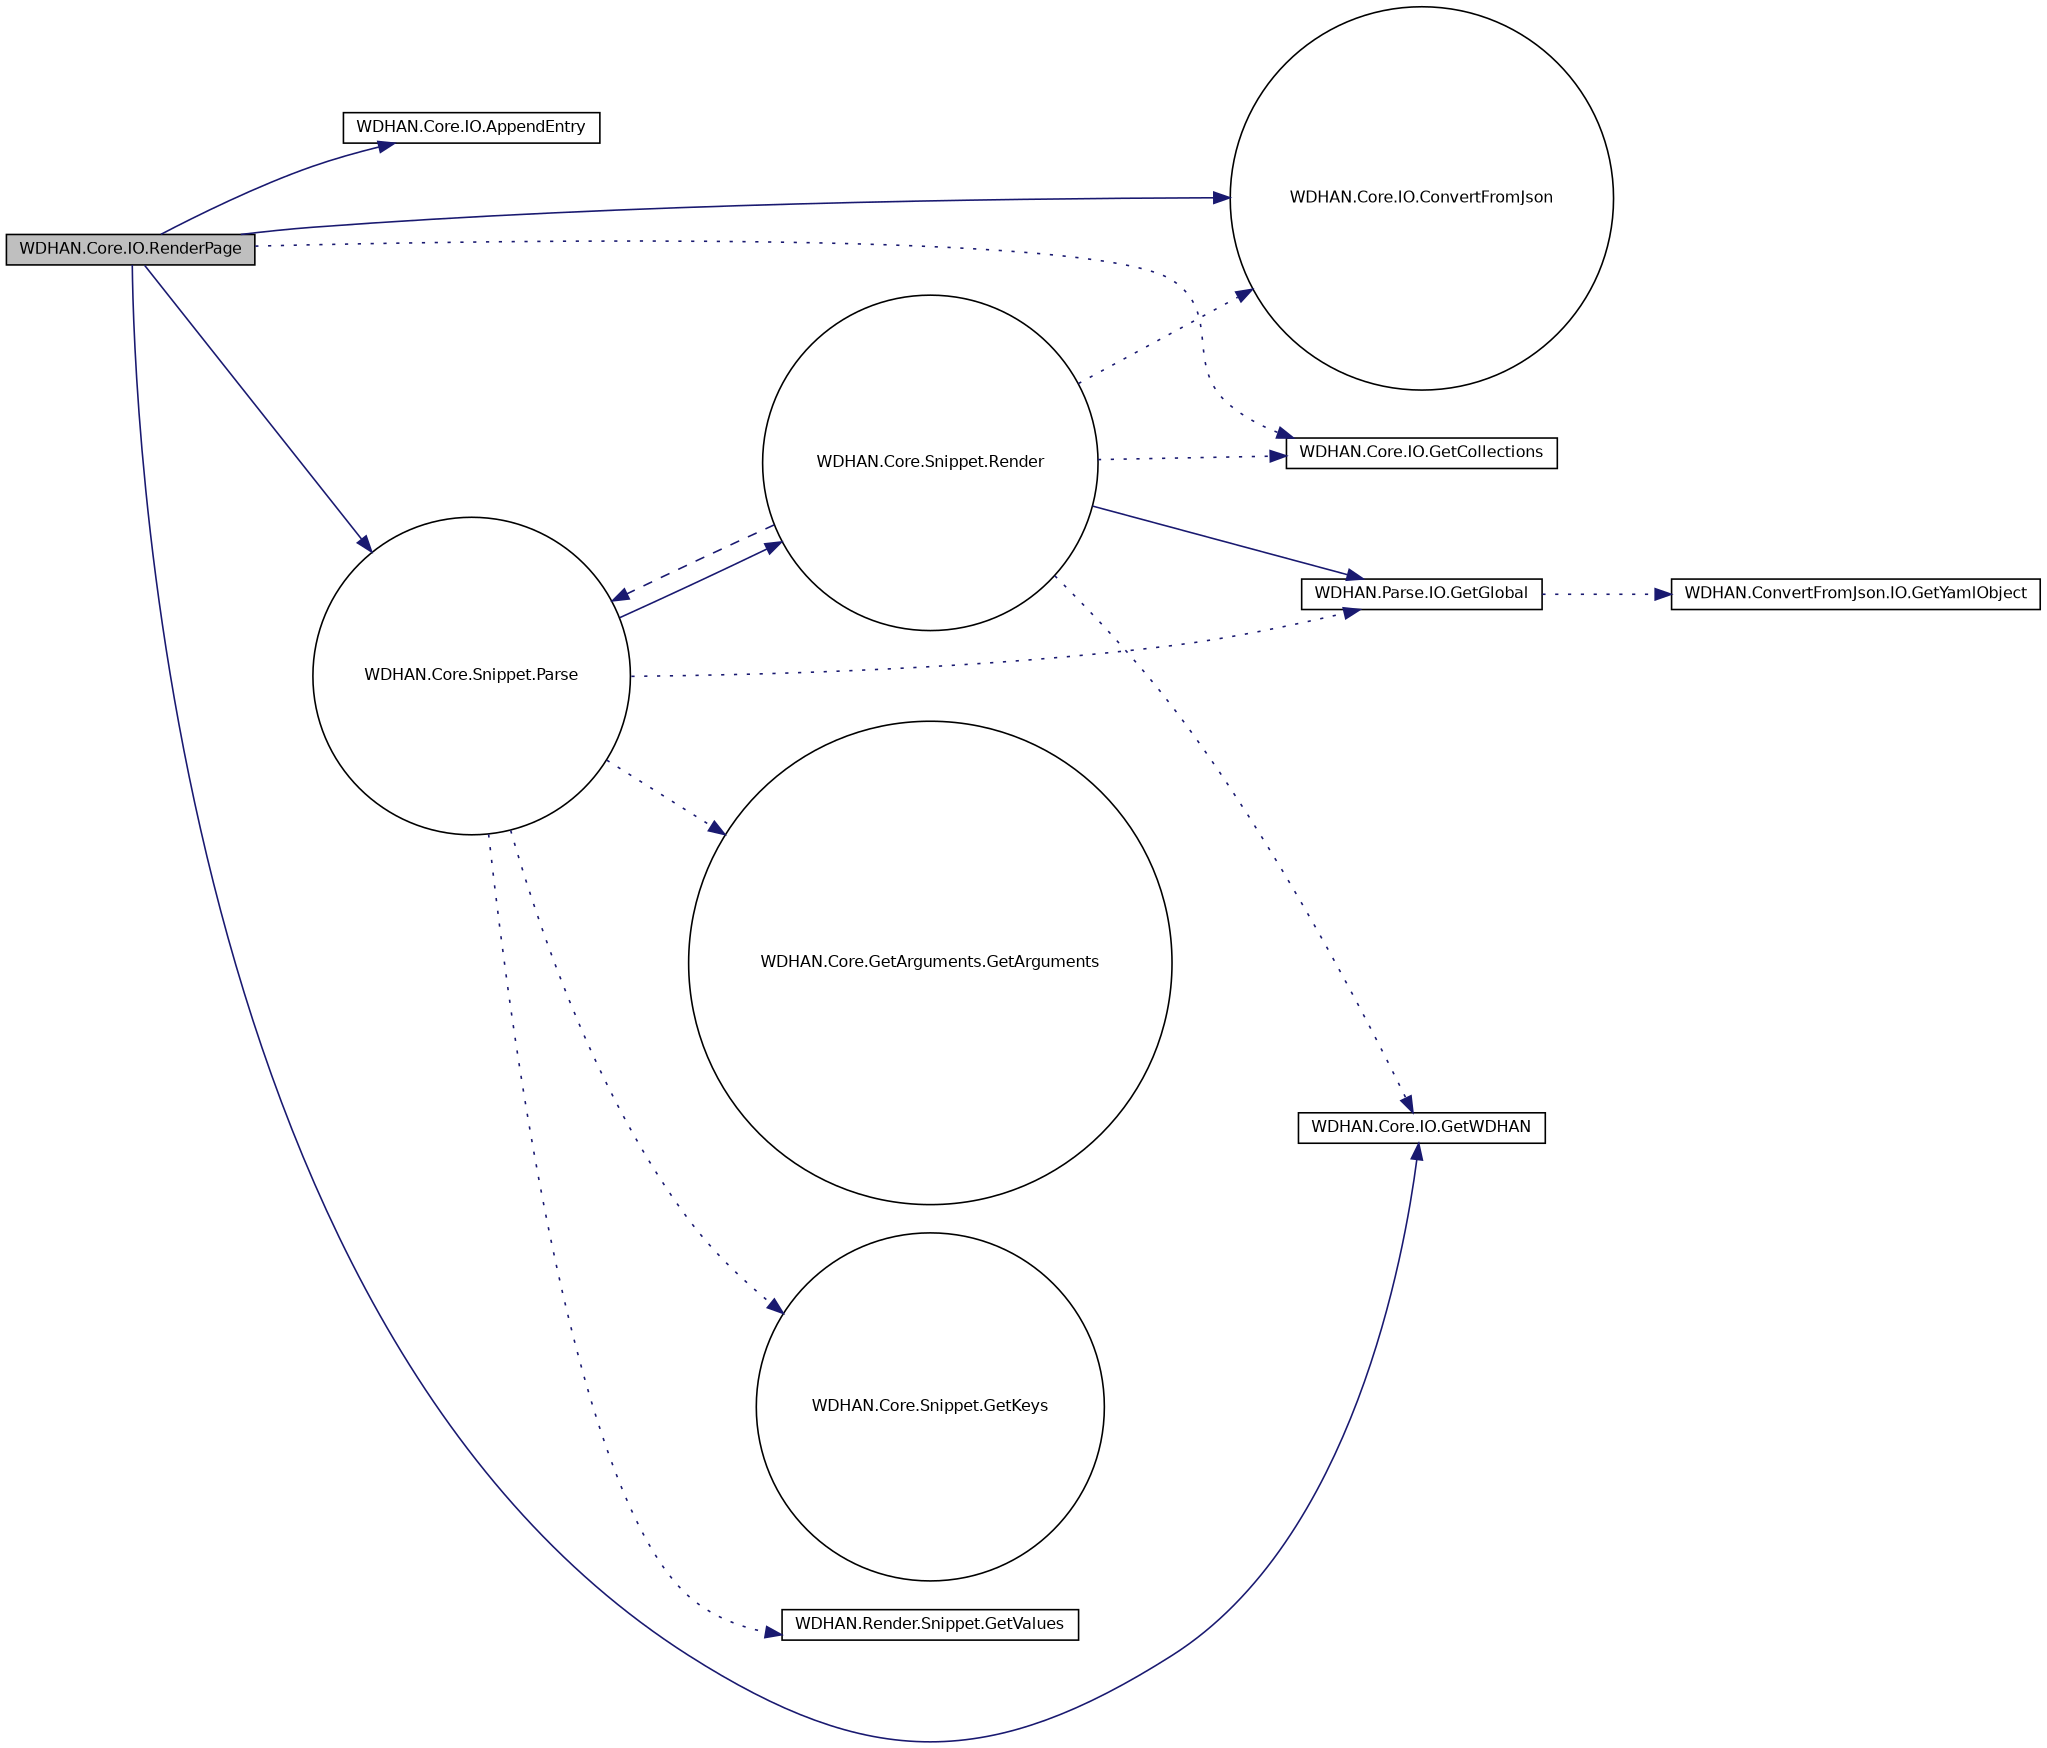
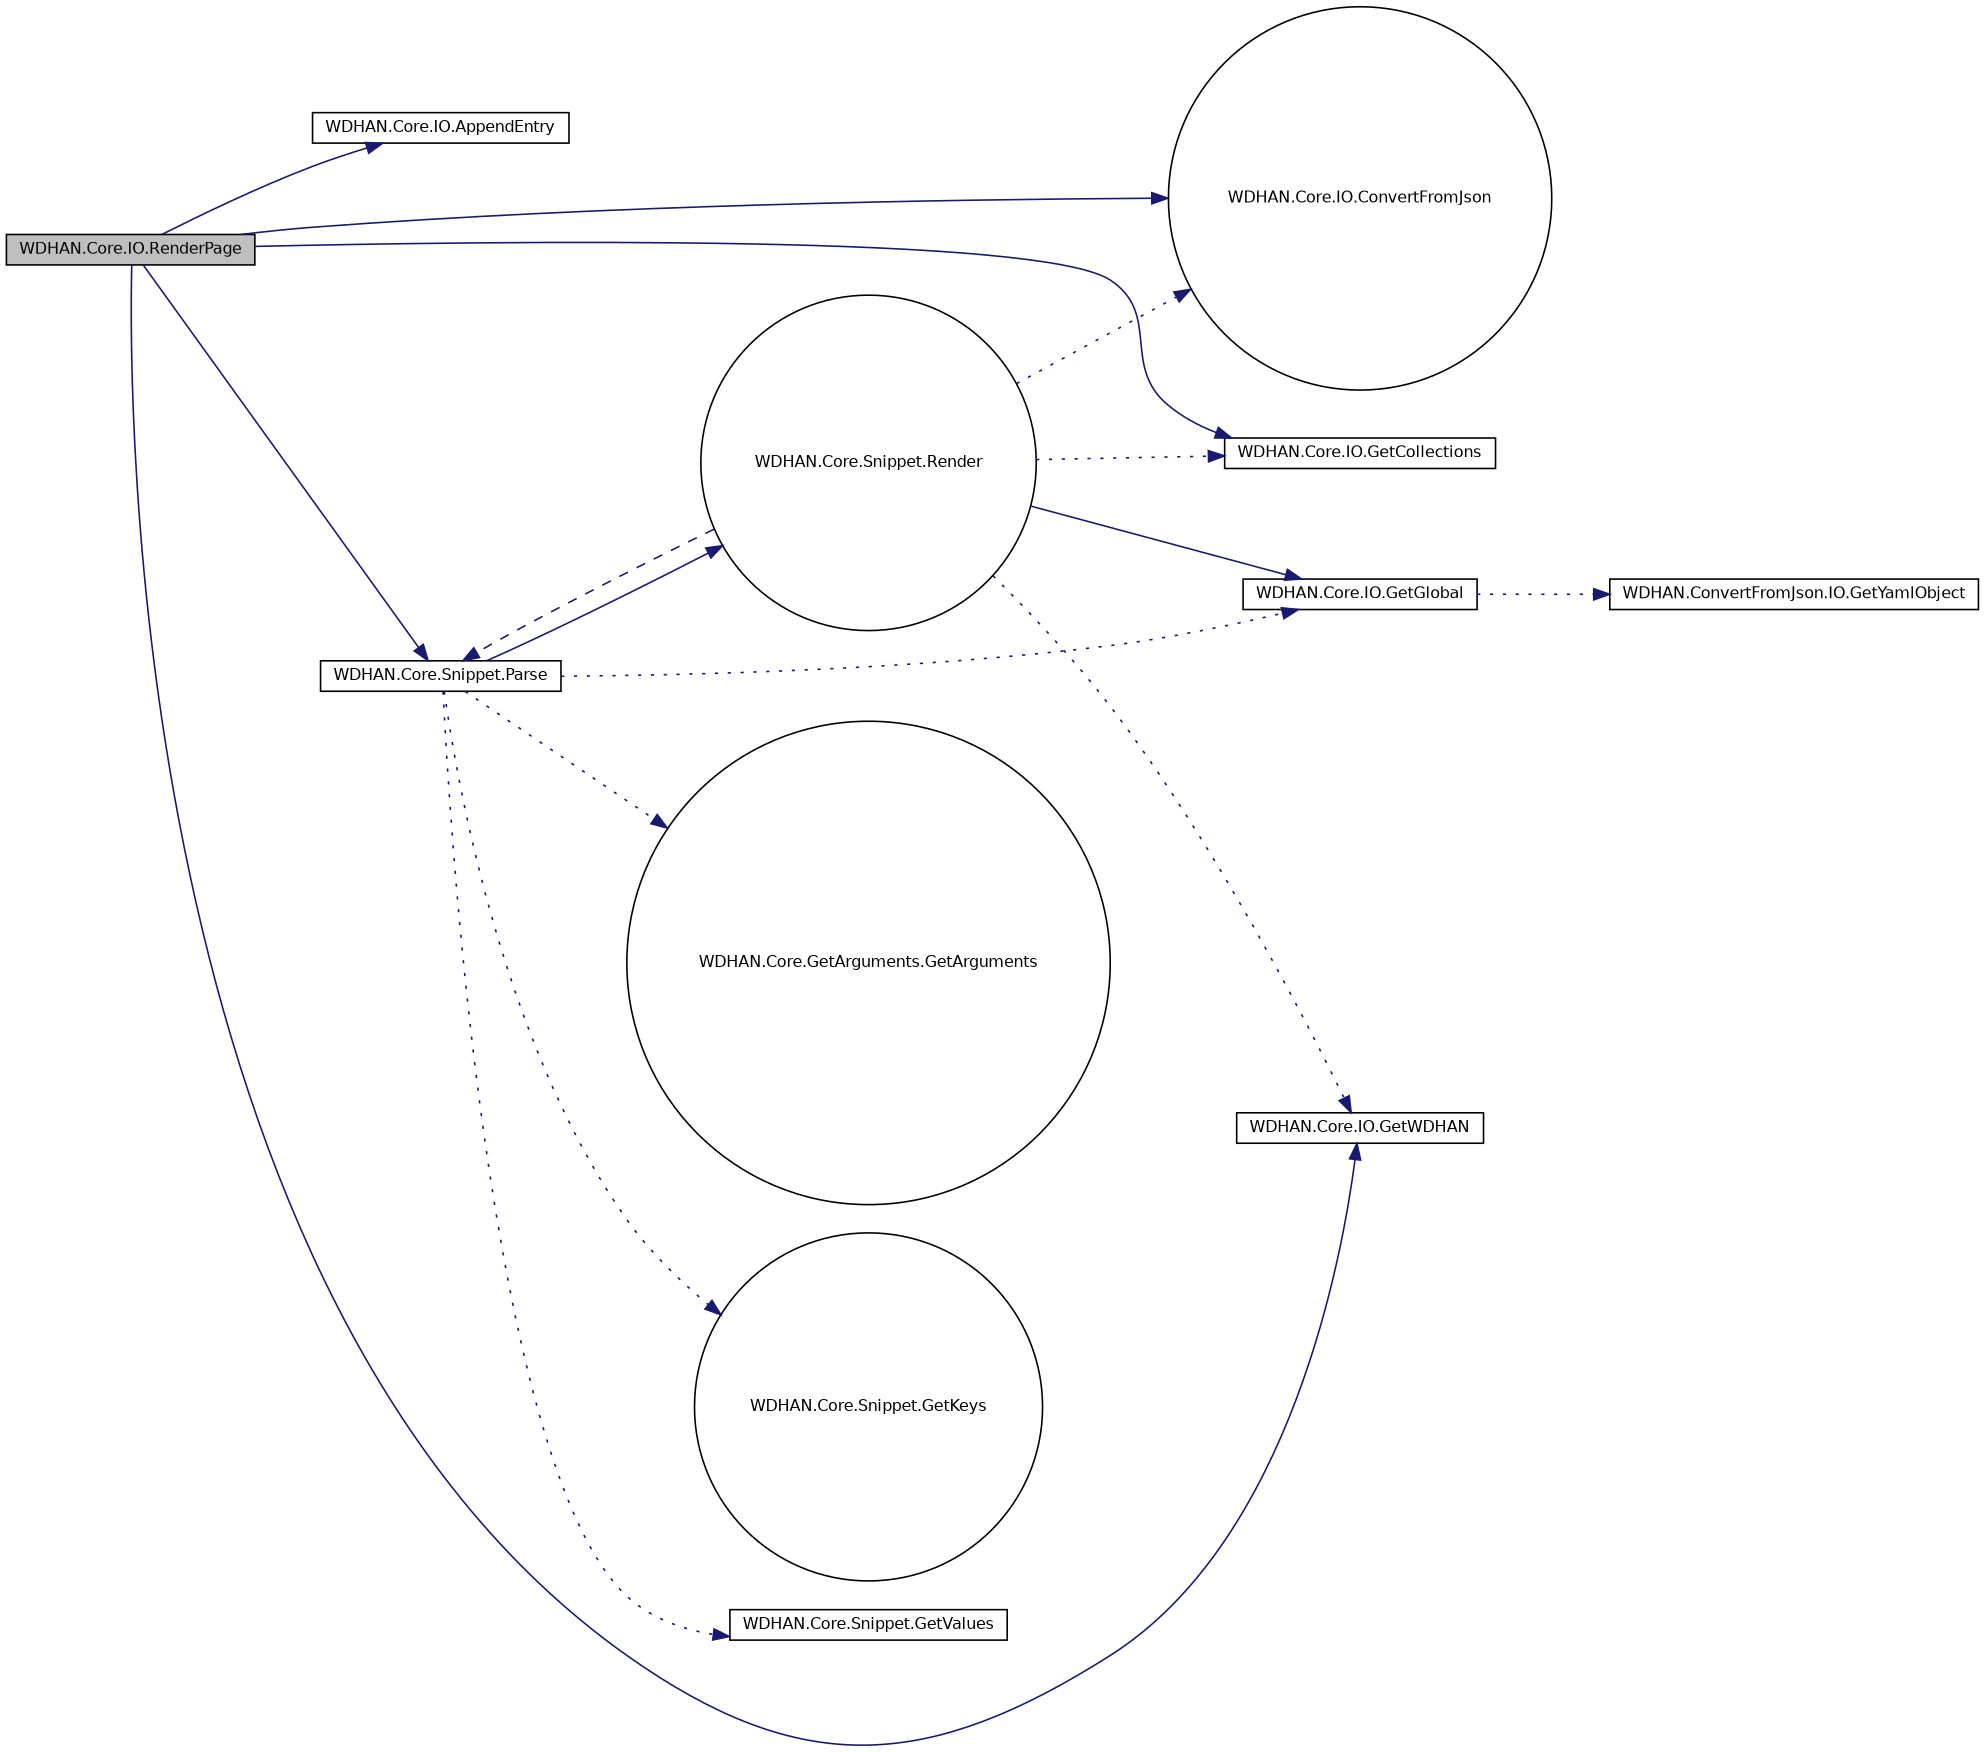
edge "WDHAN.Core.IO.RenderPage" -> "WDHAN.Core.IO.GetCollections": style dotted -> solid
node "WDHAN.Parse.IO.GetGlobal": label "WDHAN.Parse.IO.GetGlobal" -> "WDHAN.Core.IO.GetGlobal"
node "WDHAN.Core.Snippet.Parse": shape circle -> box
node "WDHAN.Render.Snippet.GetValues": label "WDHAN.Render.Snippet.GetValues" -> "WDHAN.Core.Snippet.GetValues"
